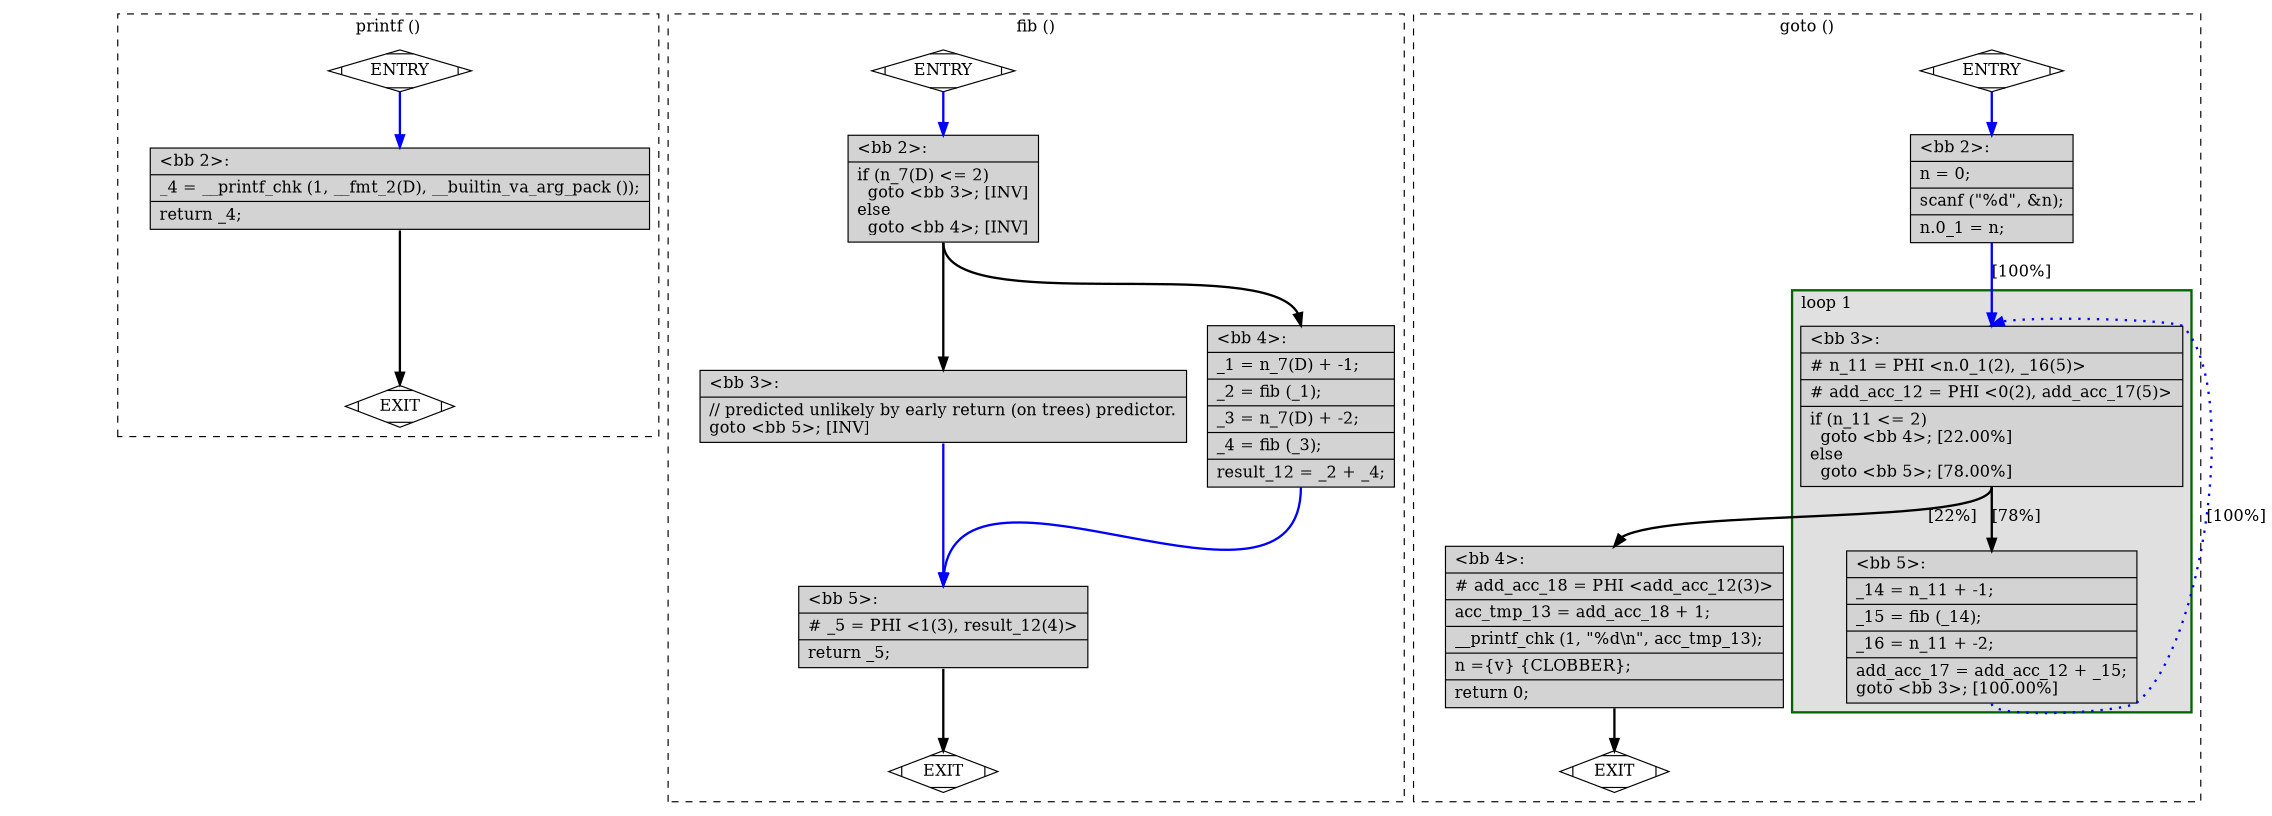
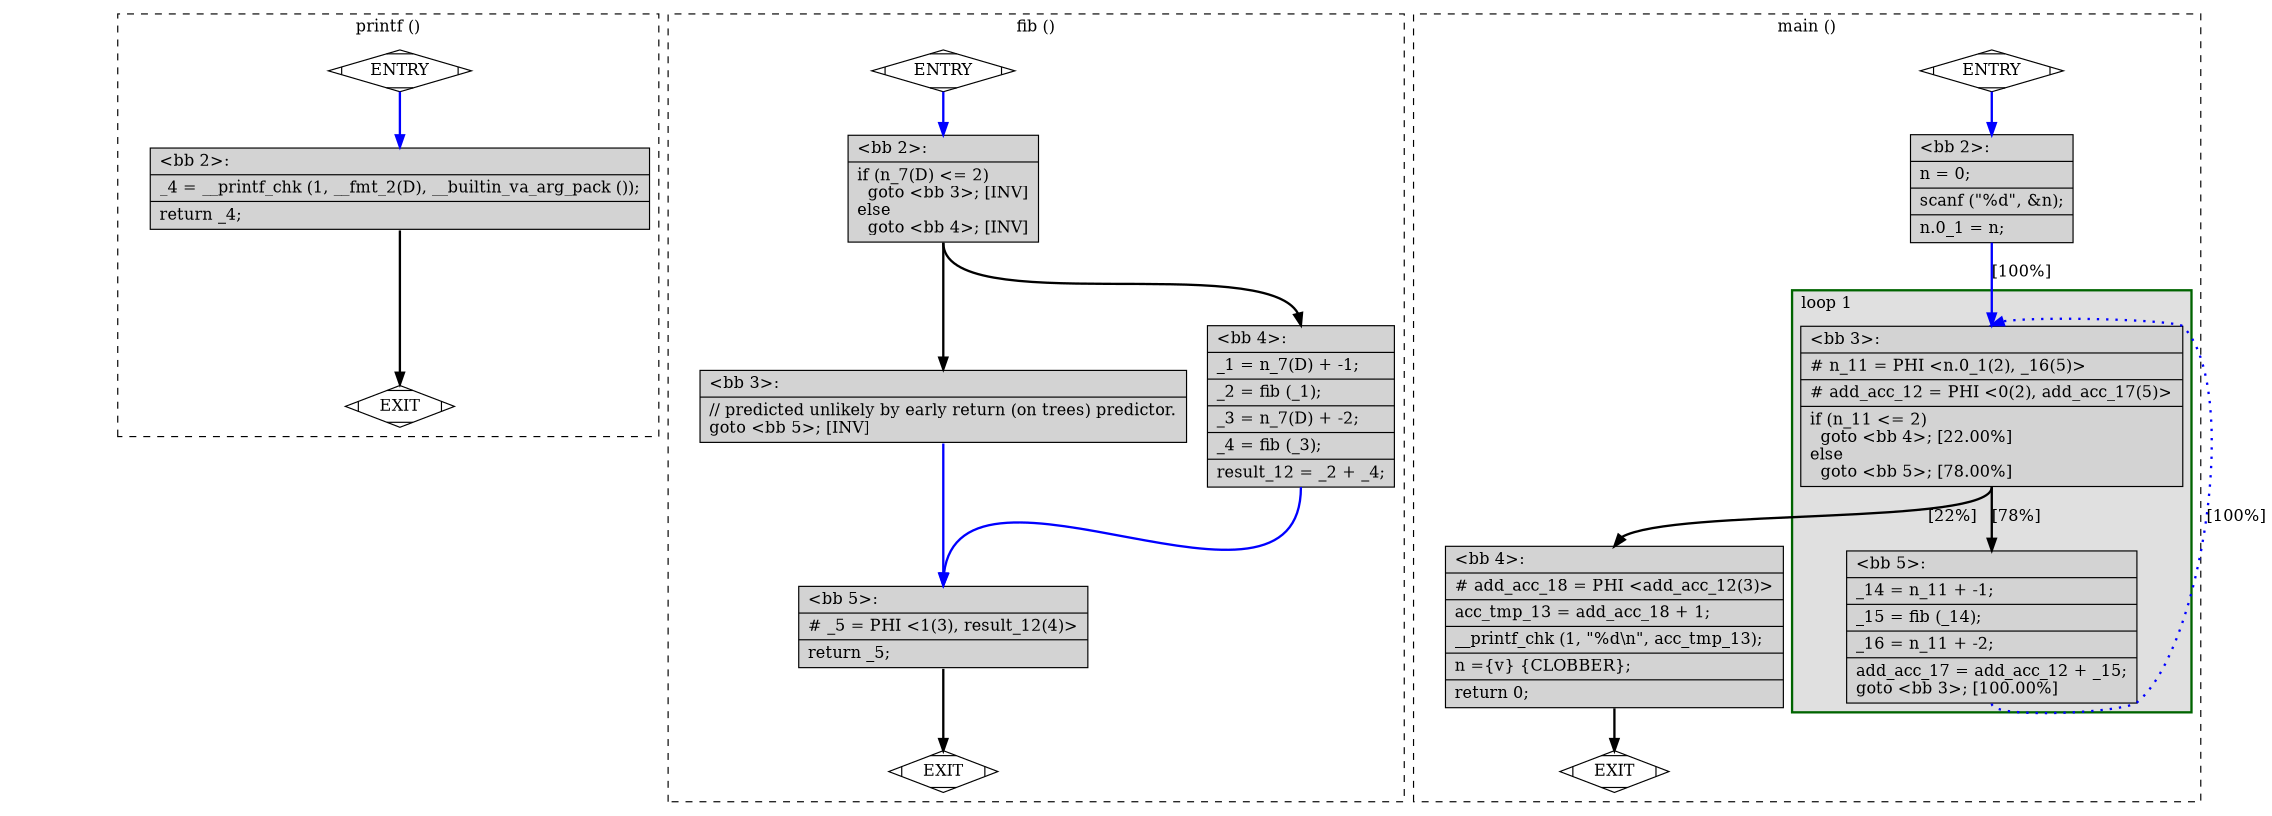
cluster "goto ()": label "goto ()" -> "main ()"
